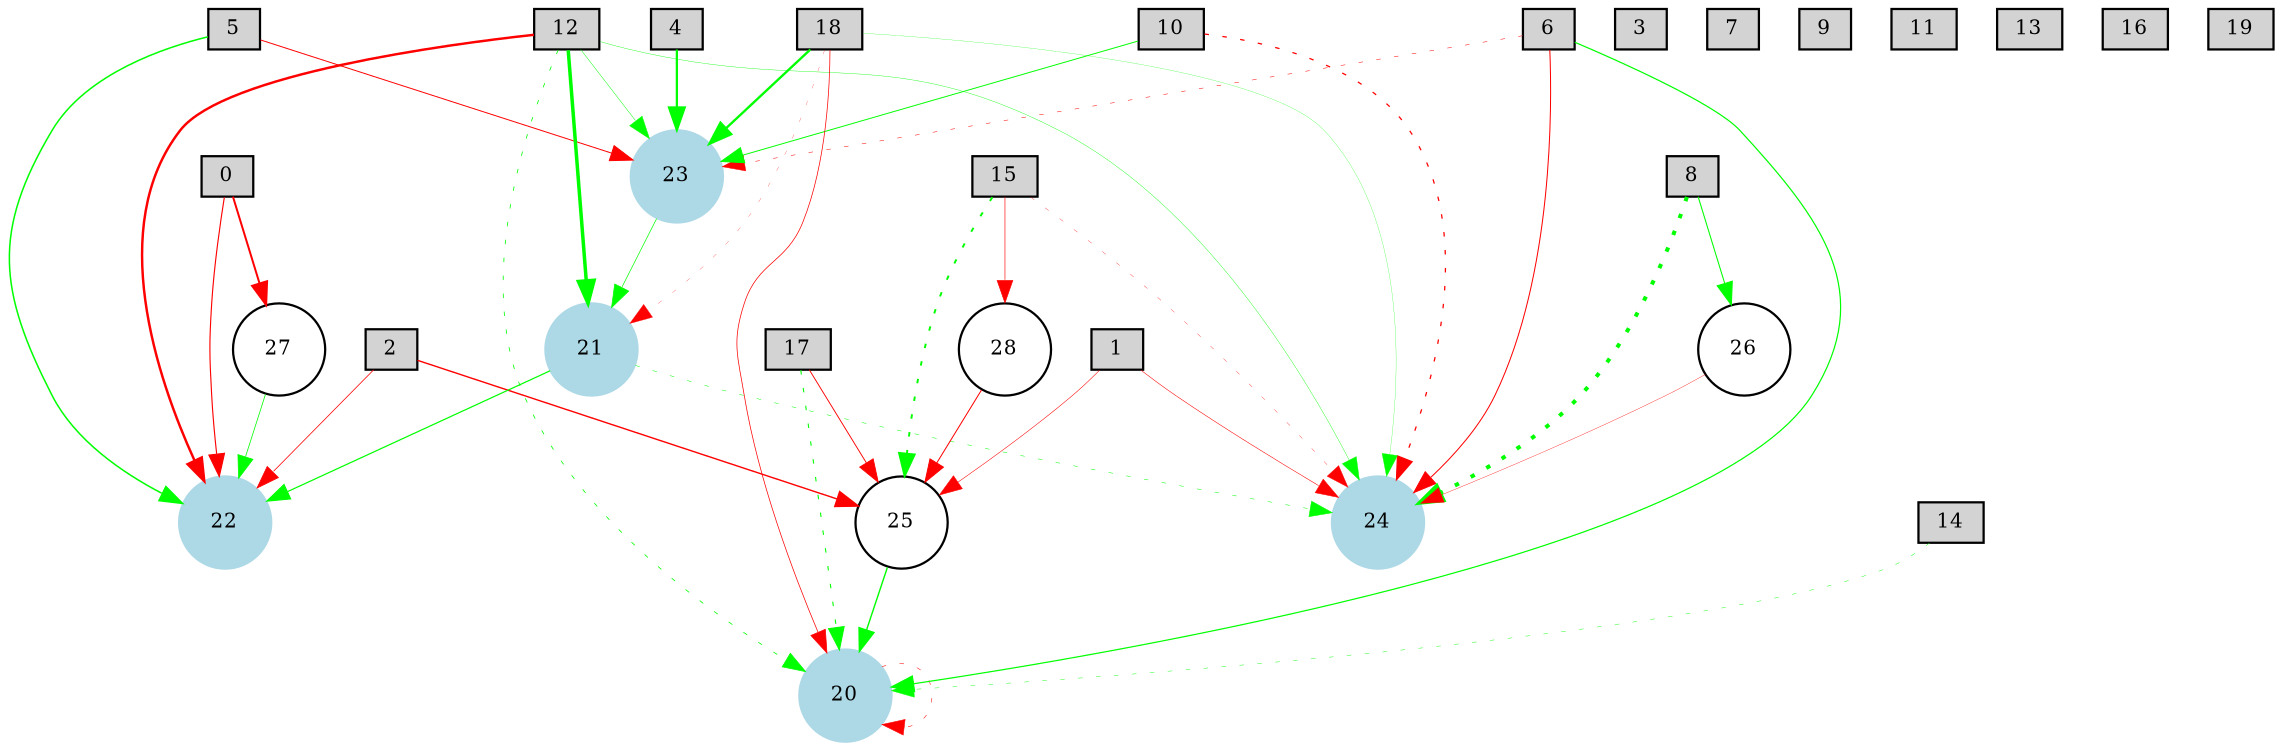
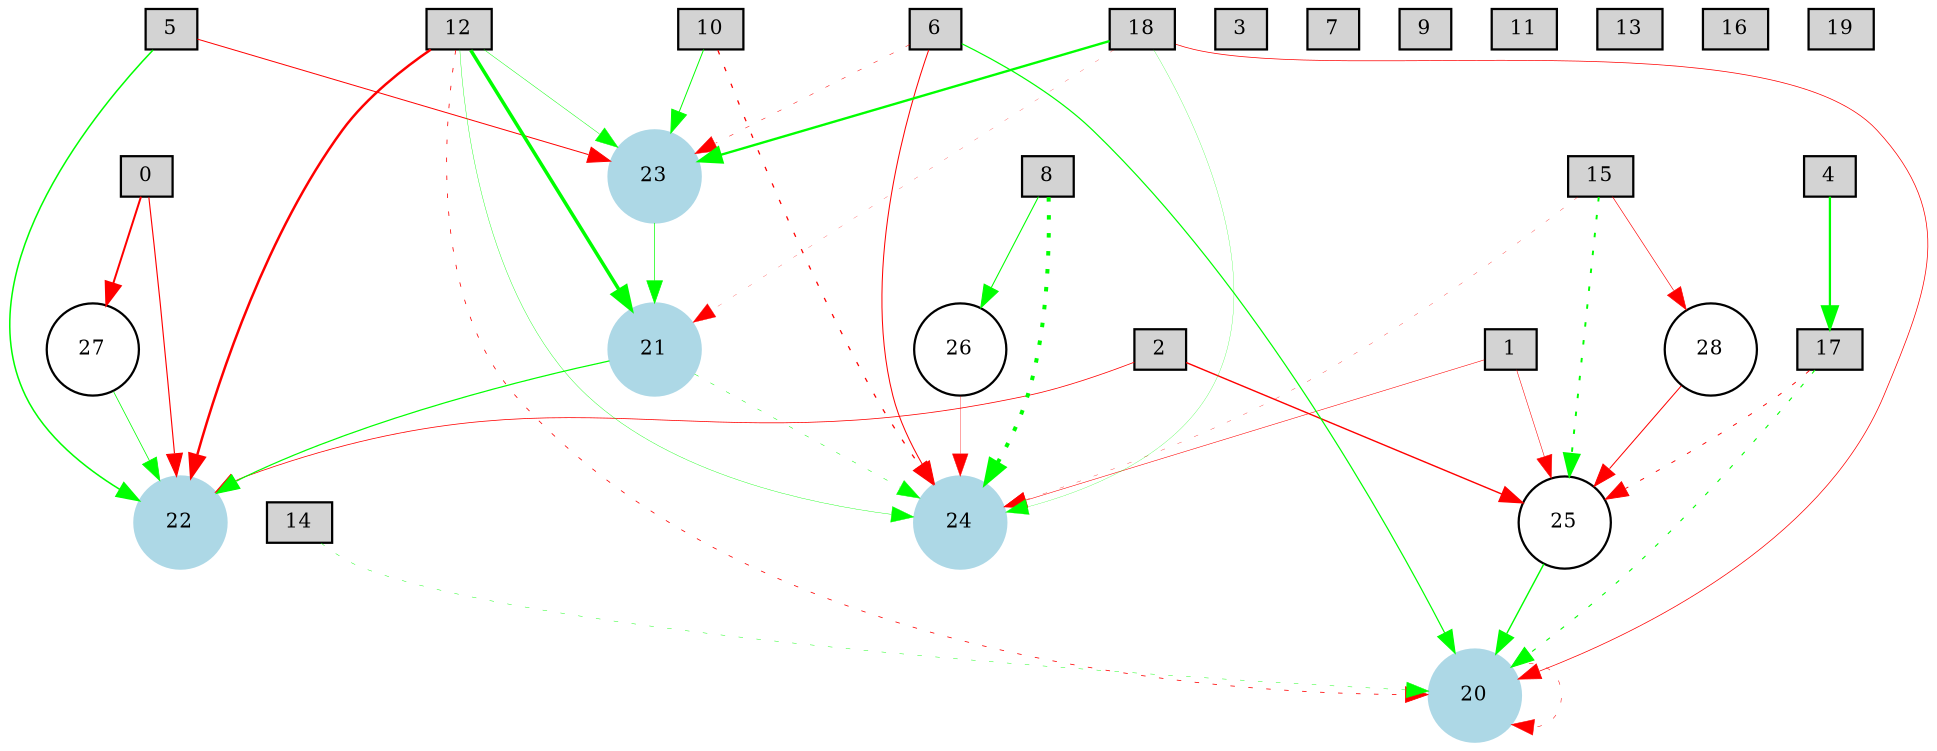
edge "4" -> "23": now "4" -> "17"
edge "17" -> "25": style solid -> dotted
edge "12" -> "20": color green -> red
